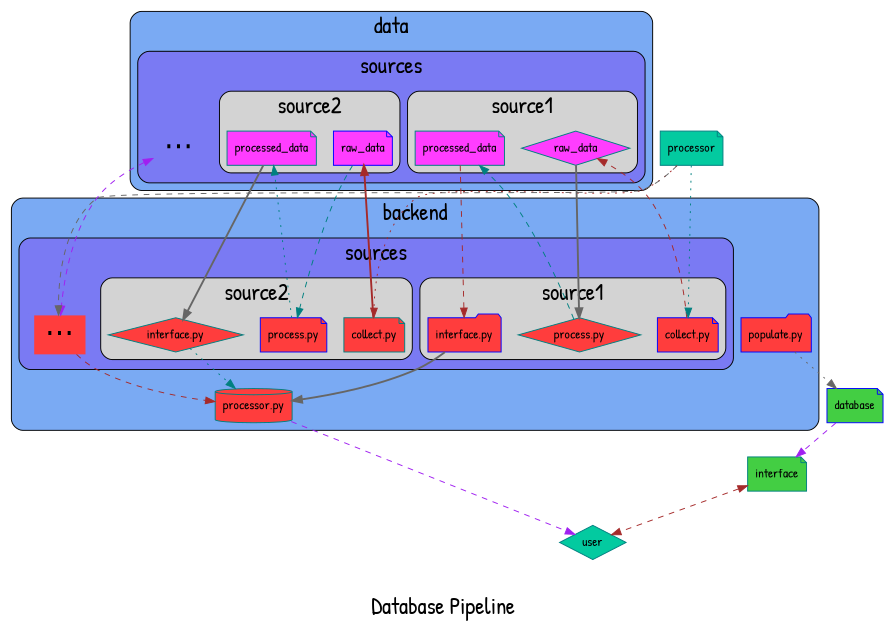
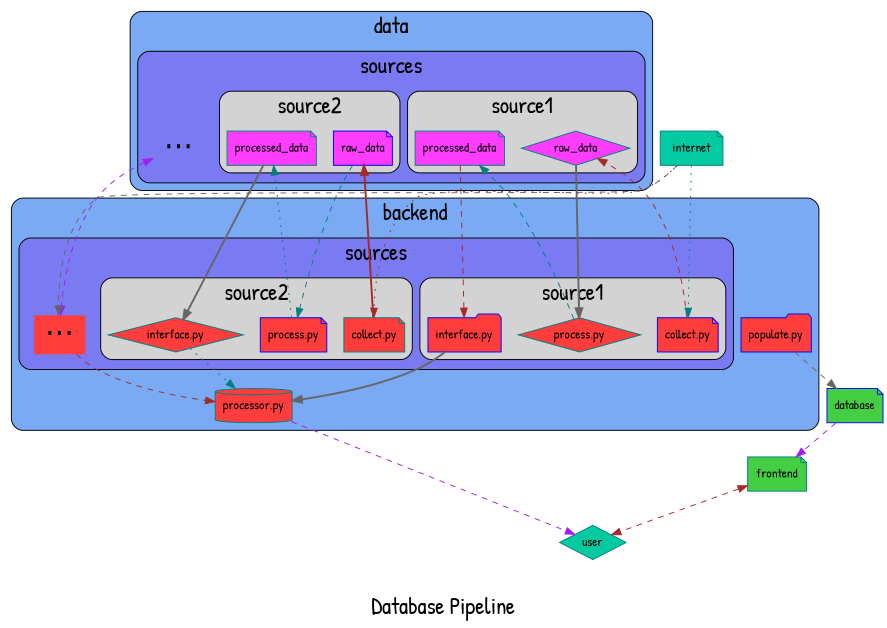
node "processor": label "processor" -> "internet"
edge "populate.py" -> "database": style dotted -> dashed
node "interface": label "interface" -> "frontend"
